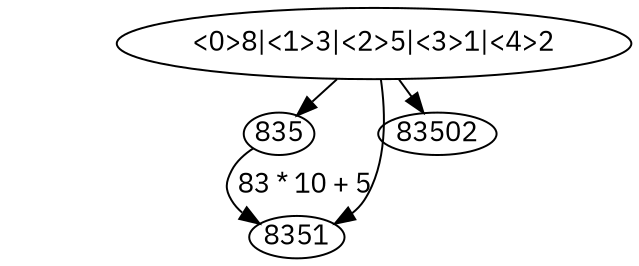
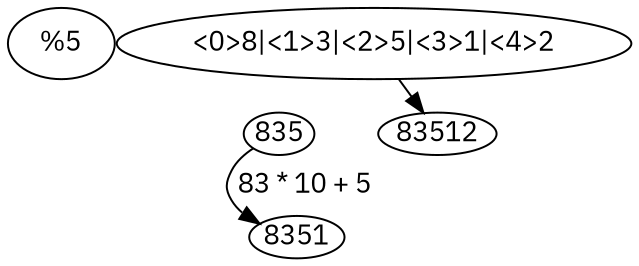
node "%5": added
edge "<0>8|<1>3|<2>5|<3>1|<4>2" -> "835": removed
node "83502": label "83502" -> "83512"
edge "<0>8|<1>3|<2>5|<3>1|<4>2" -> "8351": removed
